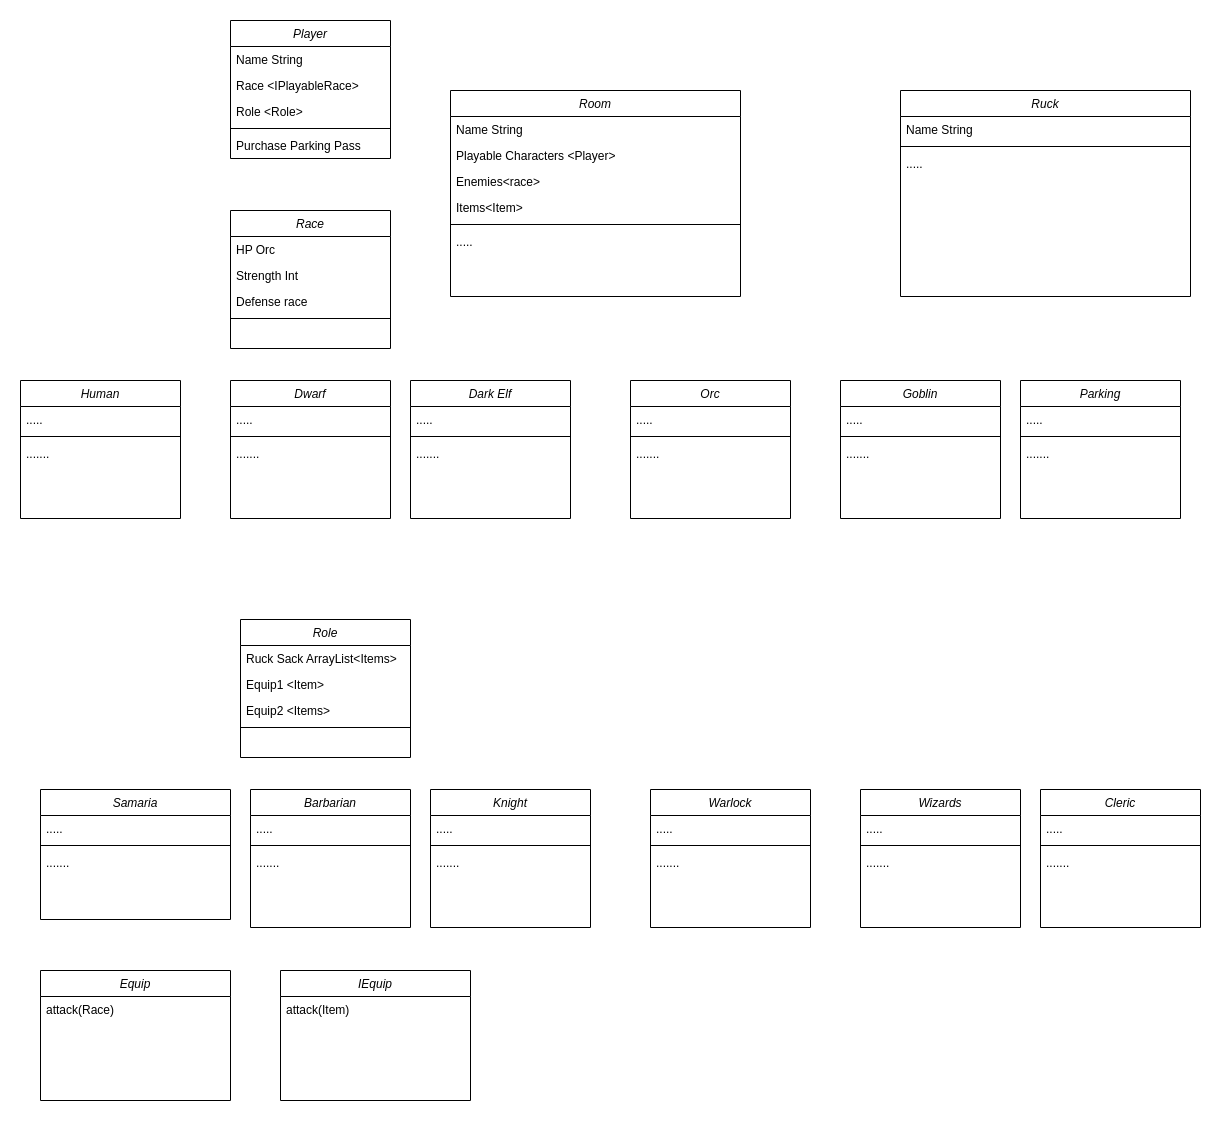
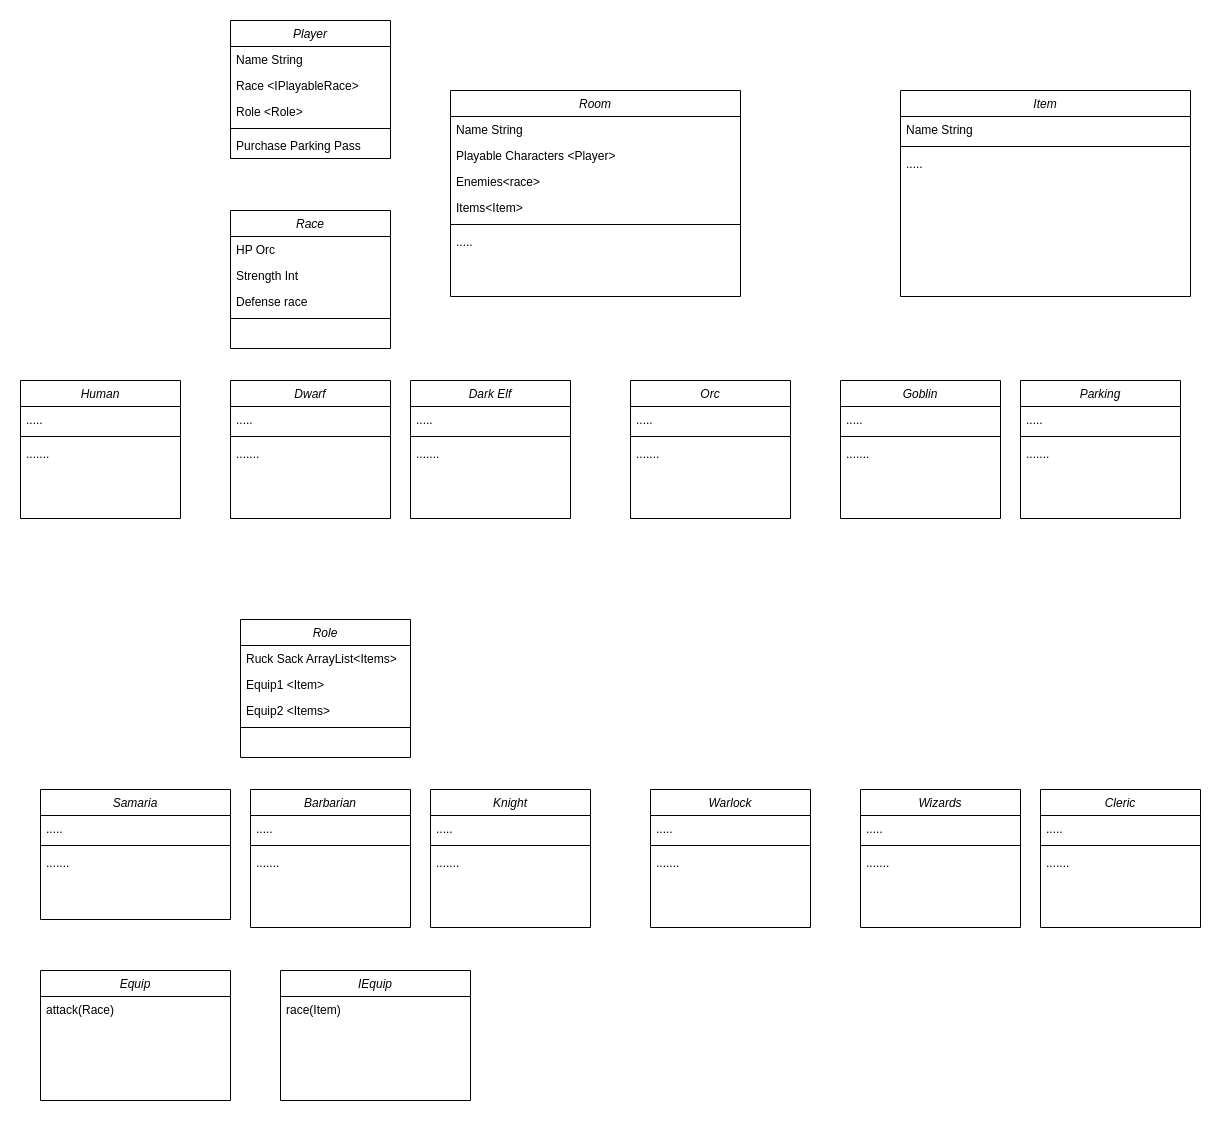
node "Ruck": label "Ruck" -> "Item"
node "attack(Item)": label "attack(Item)" -> "race(Item)"
